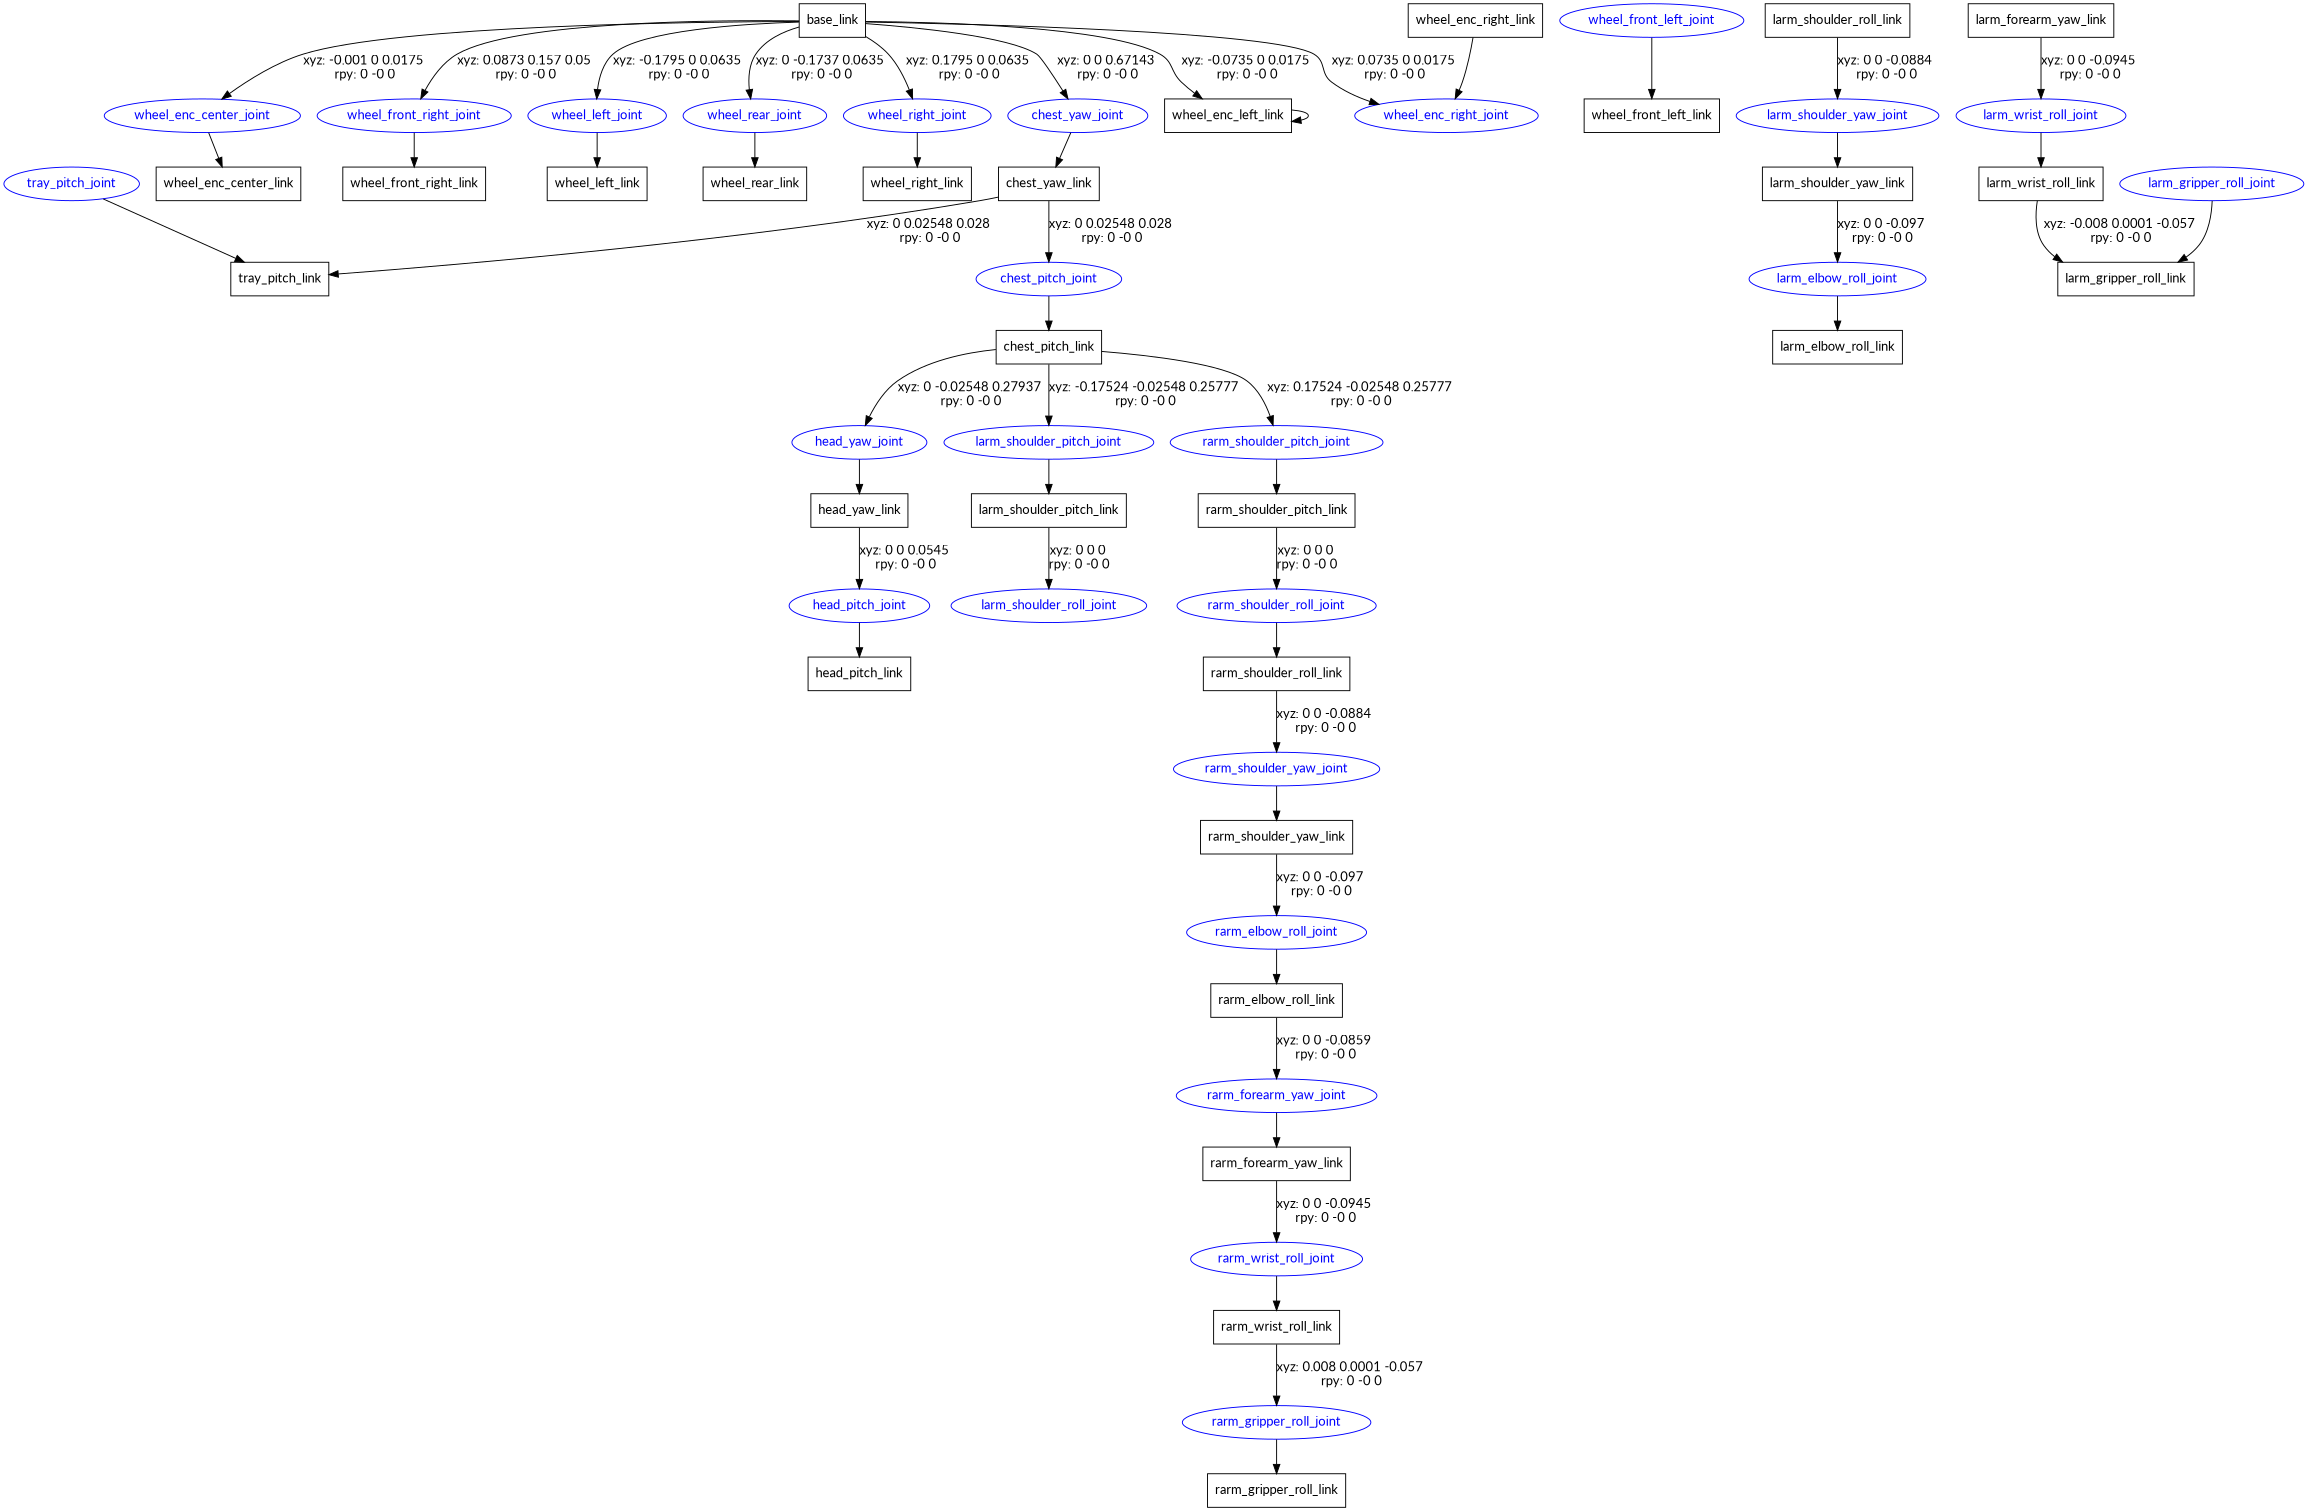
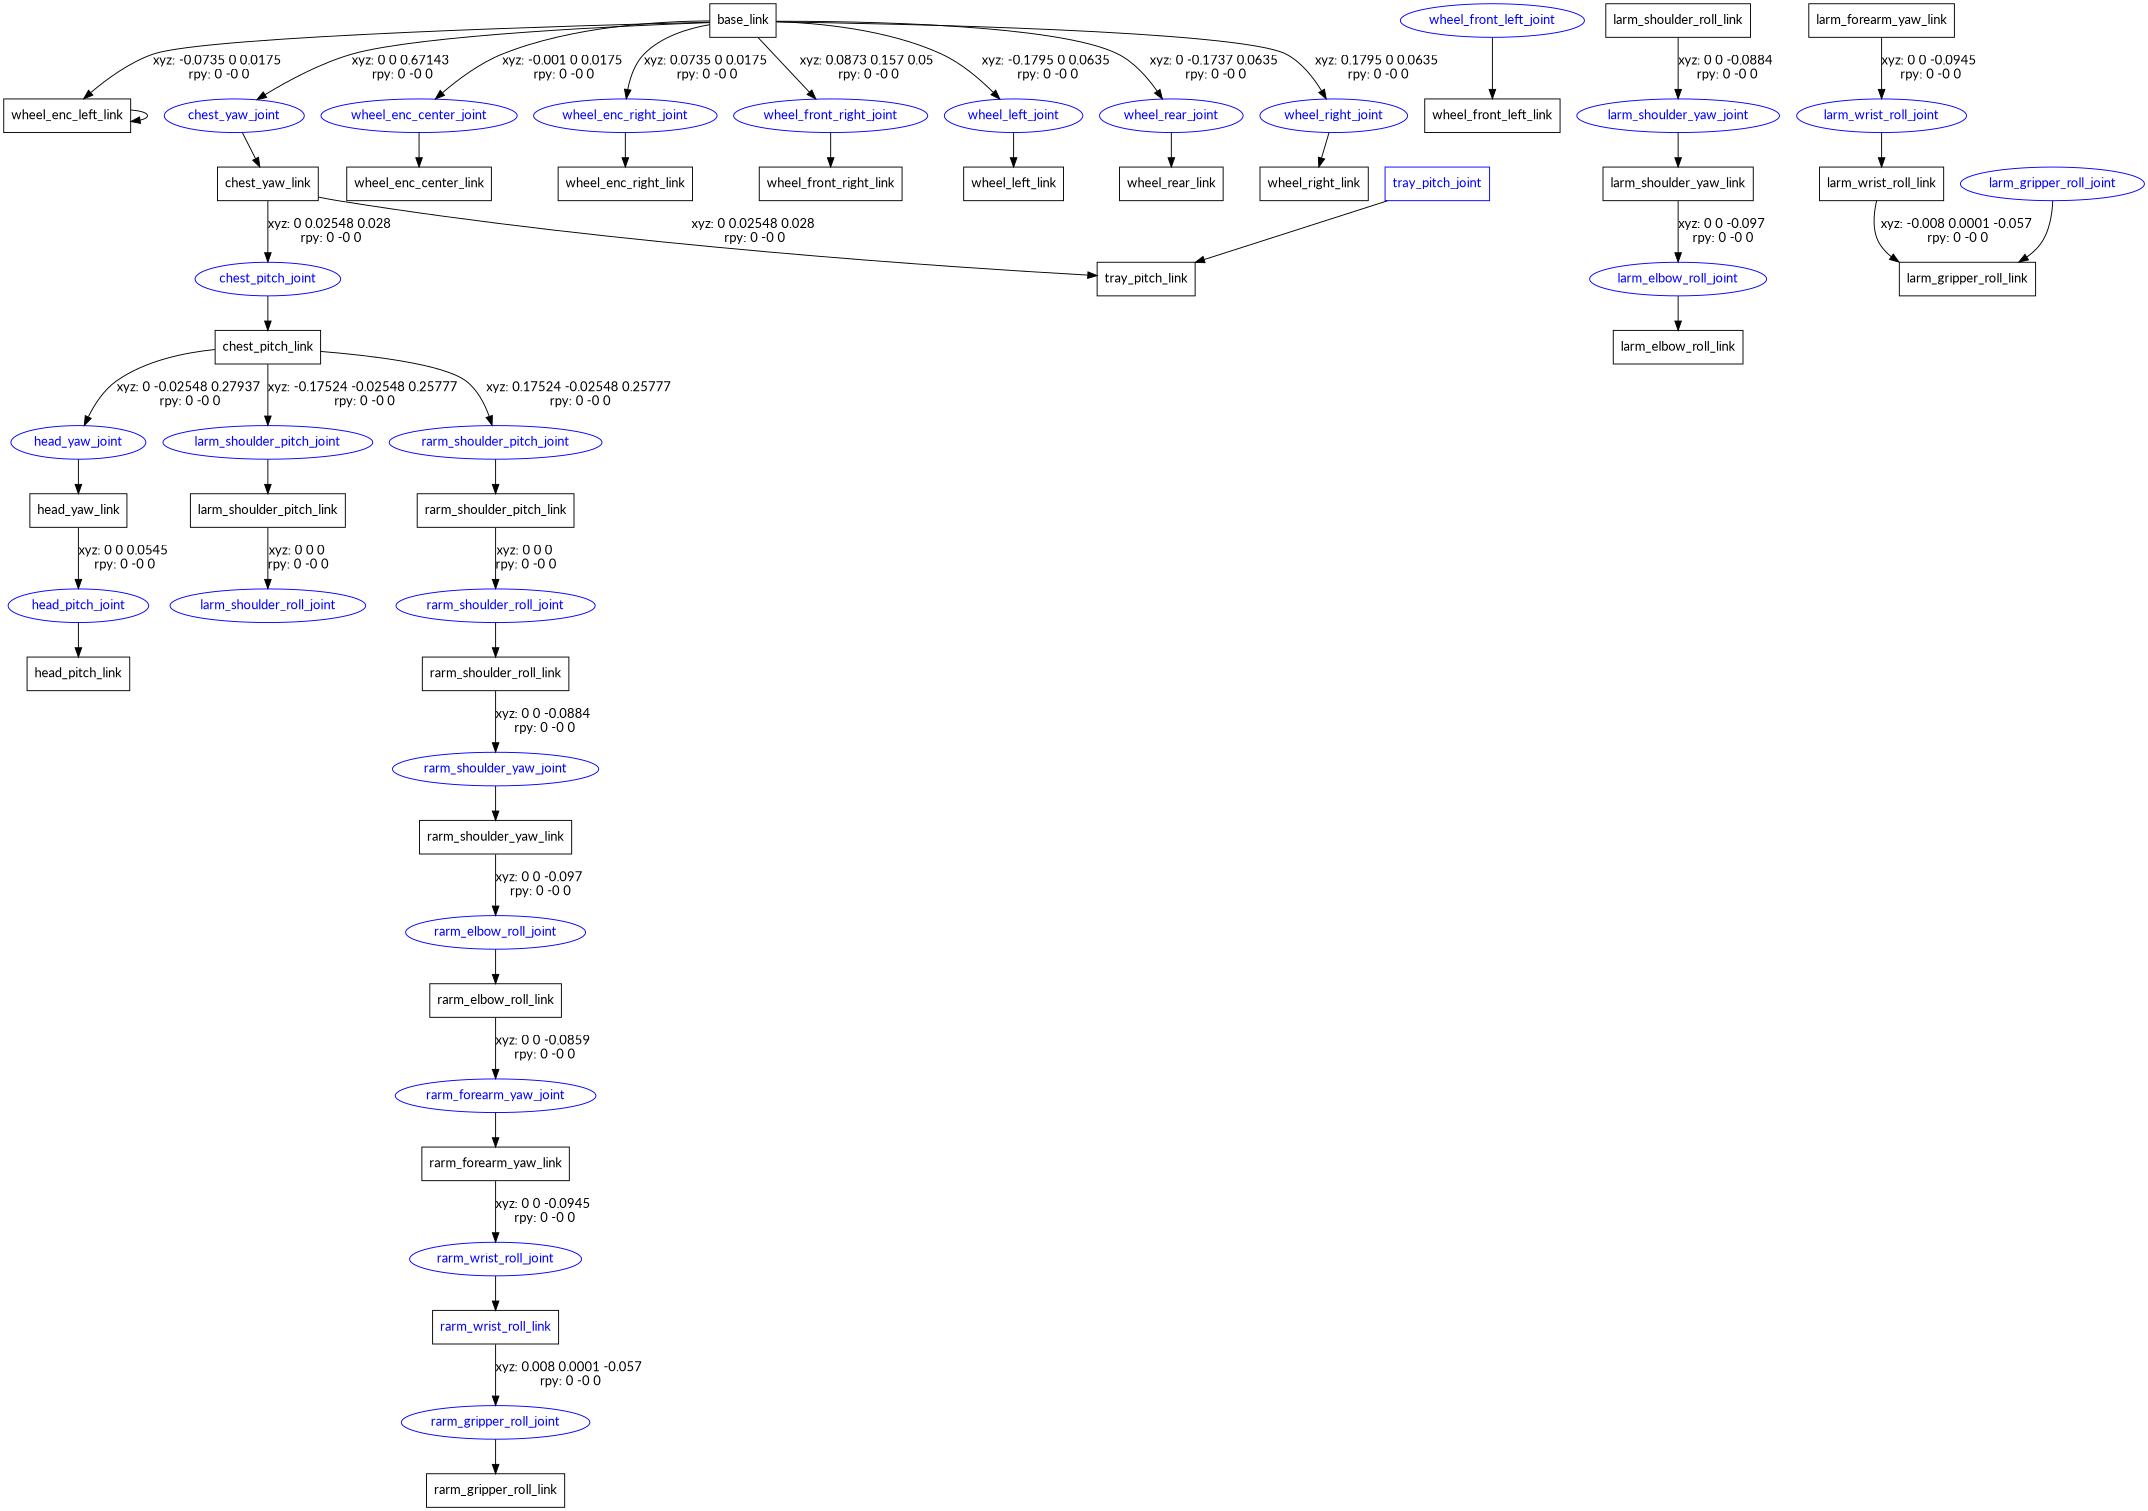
edge "wheel_enc_right_link" -> "wheel_enc_right_joint": reversed
node "tray_pitch_joint": shape ellipse -> box
node "rarm_wrist_roll_link": fontcolor black -> blue
